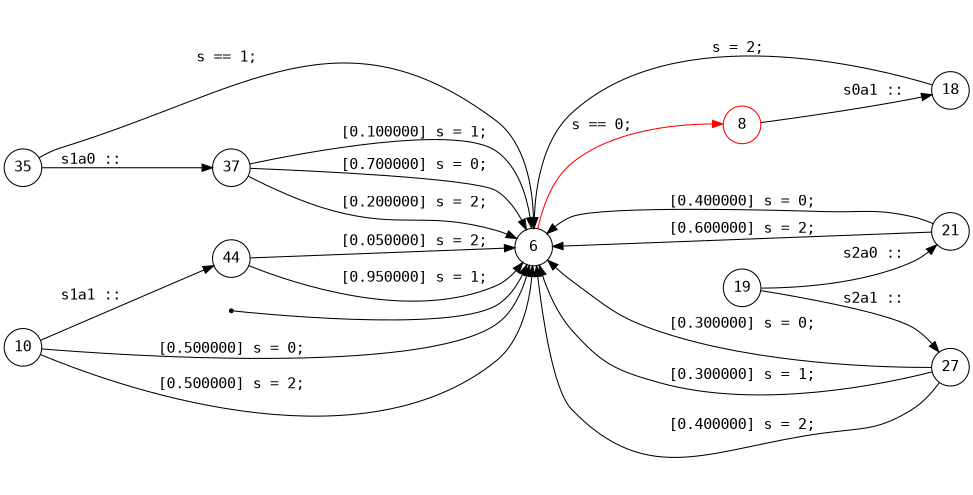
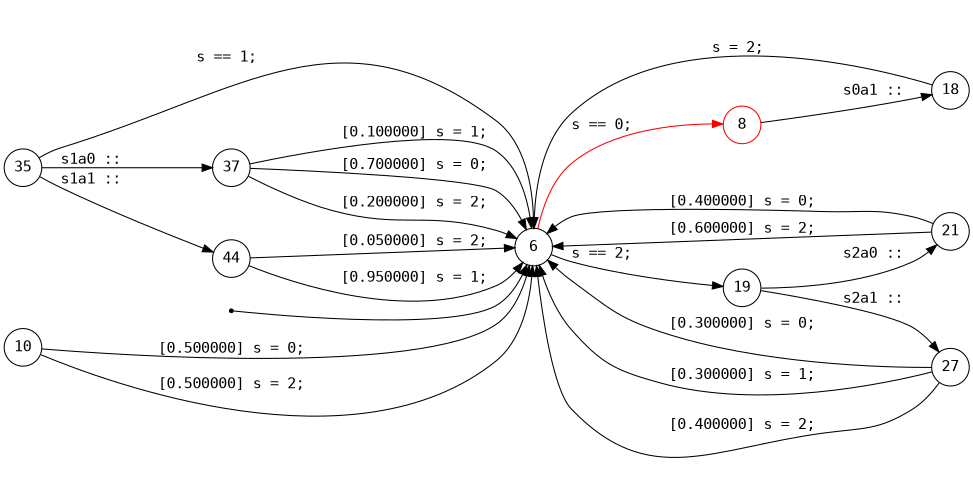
edge "6" -> "19": added, label "s == 2;"
edge "10" -> "44": now "35" -> "44"
